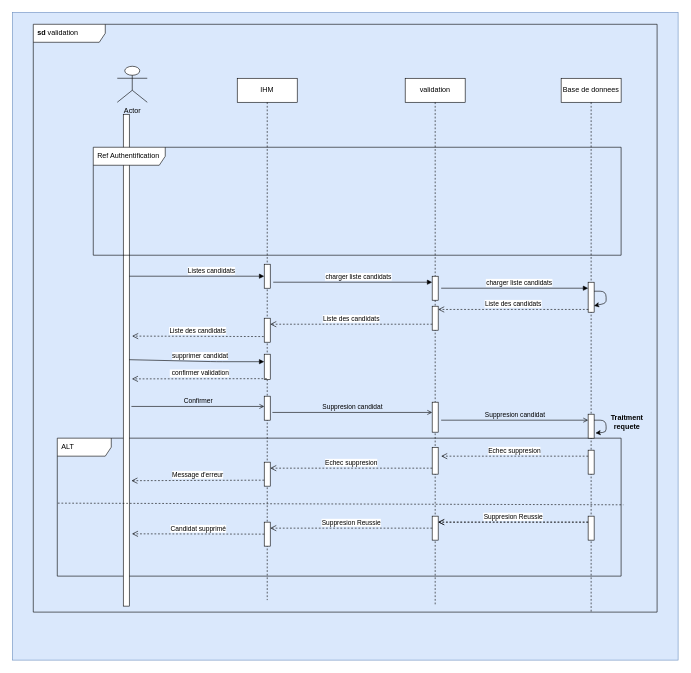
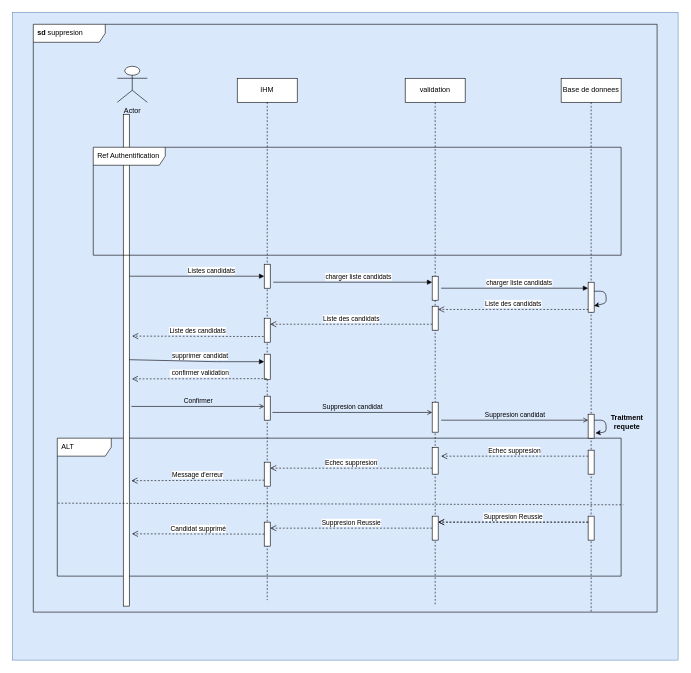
node "sd validation": label "sd validation" -> "sd suppresion"
